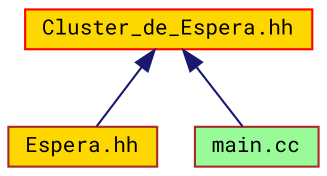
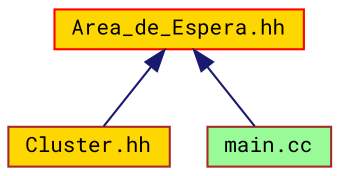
node "Cluster_de_Espera.hh": label "Cluster_de_Espera.hh" -> "Area_de_Espera.hh"
node "Espera.hh": label "Espera.hh" -> "Cluster.hh"
